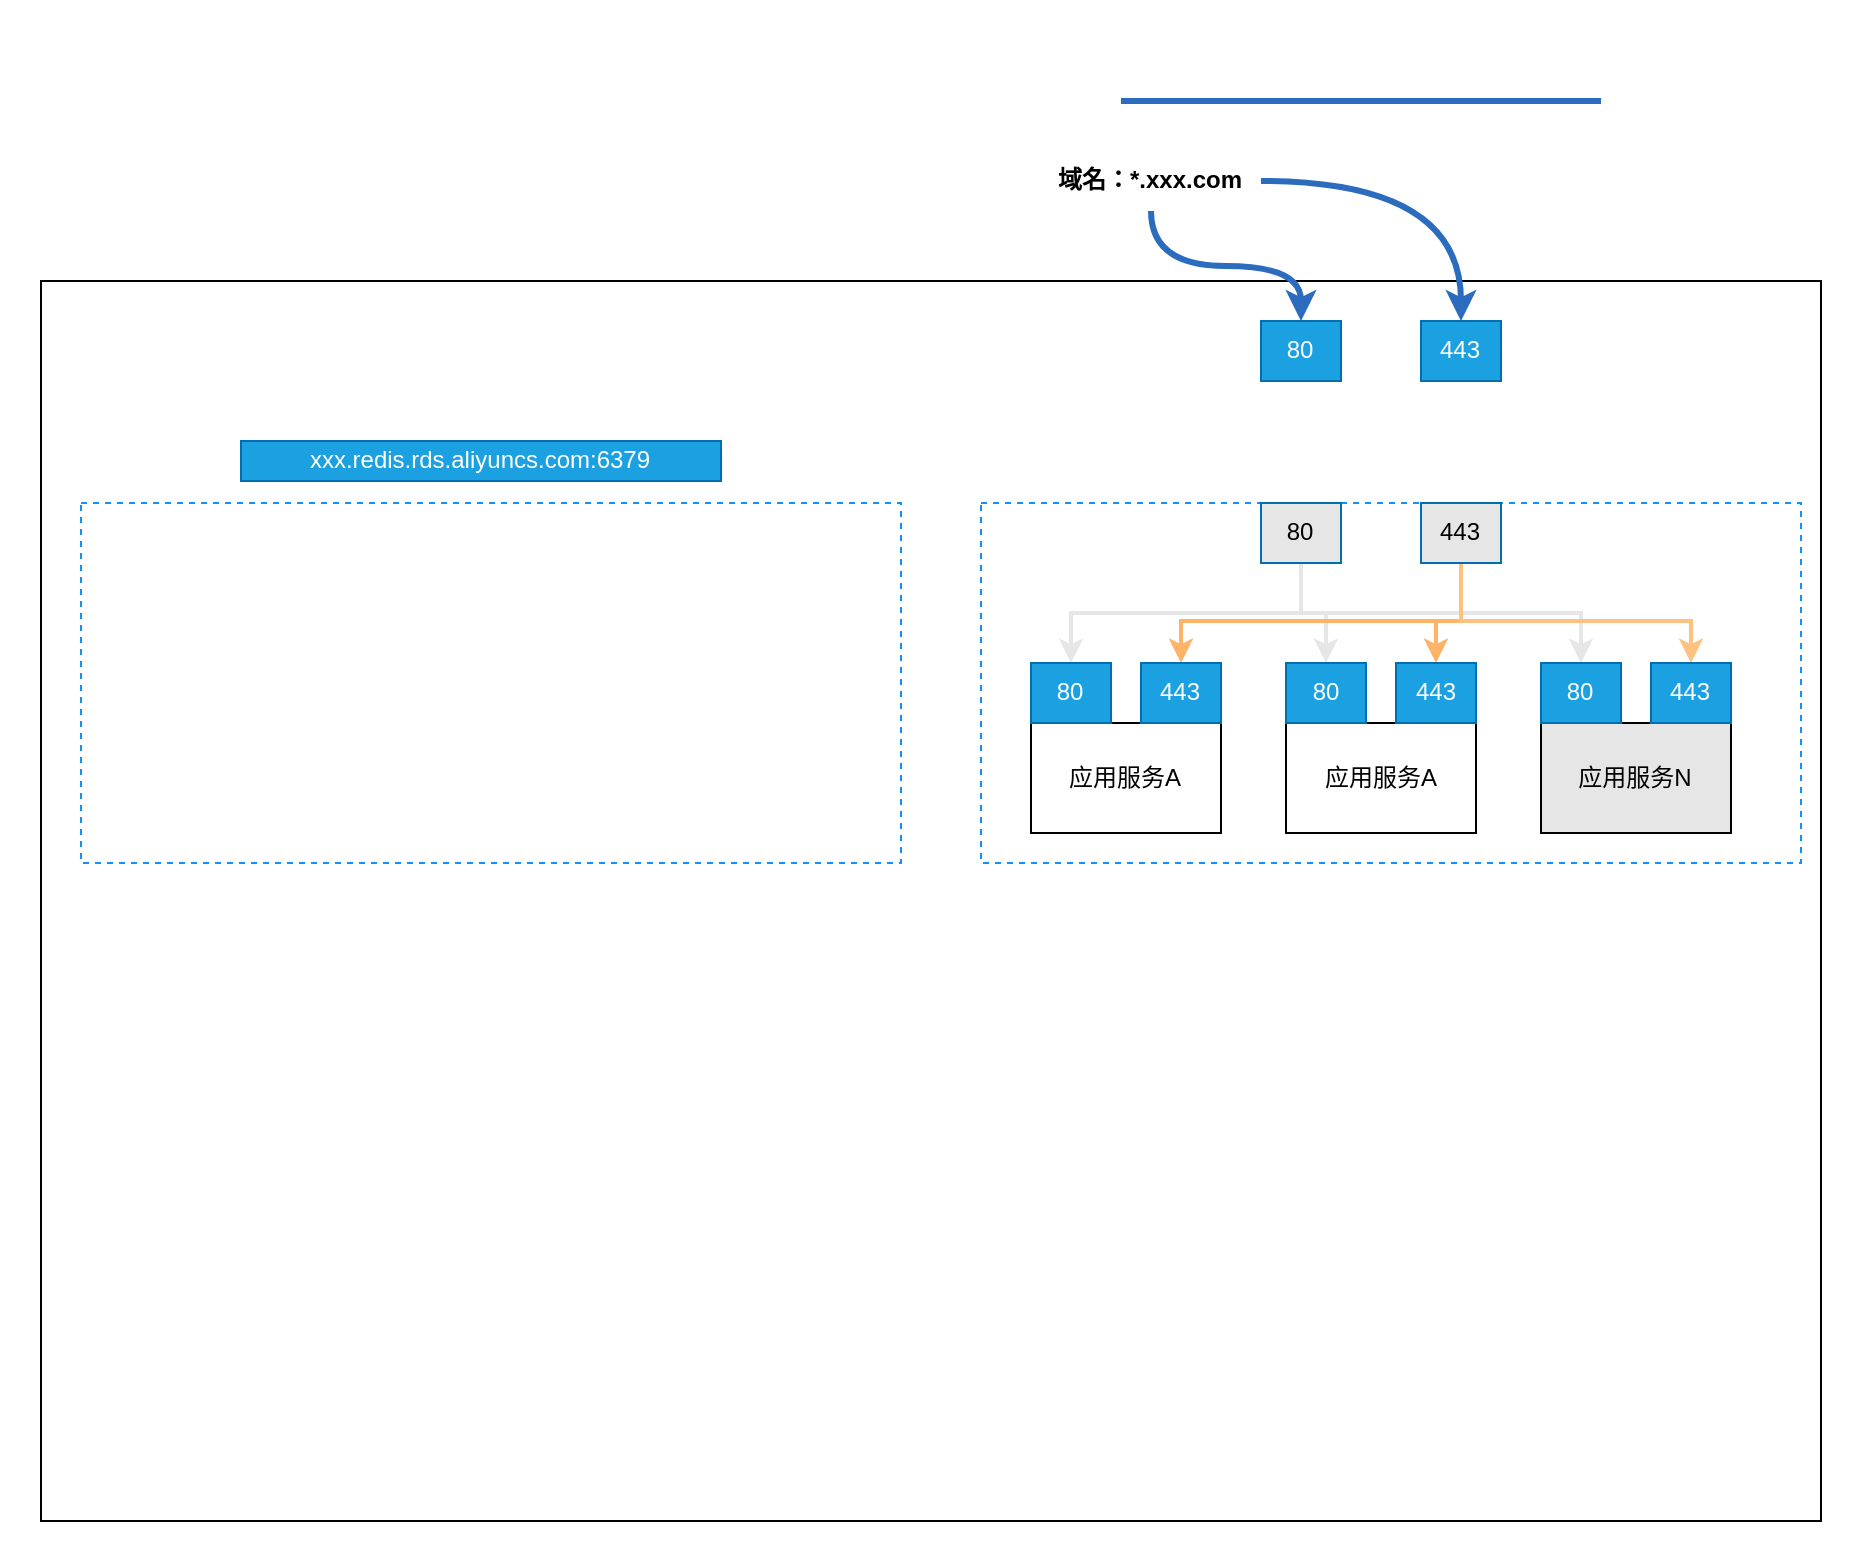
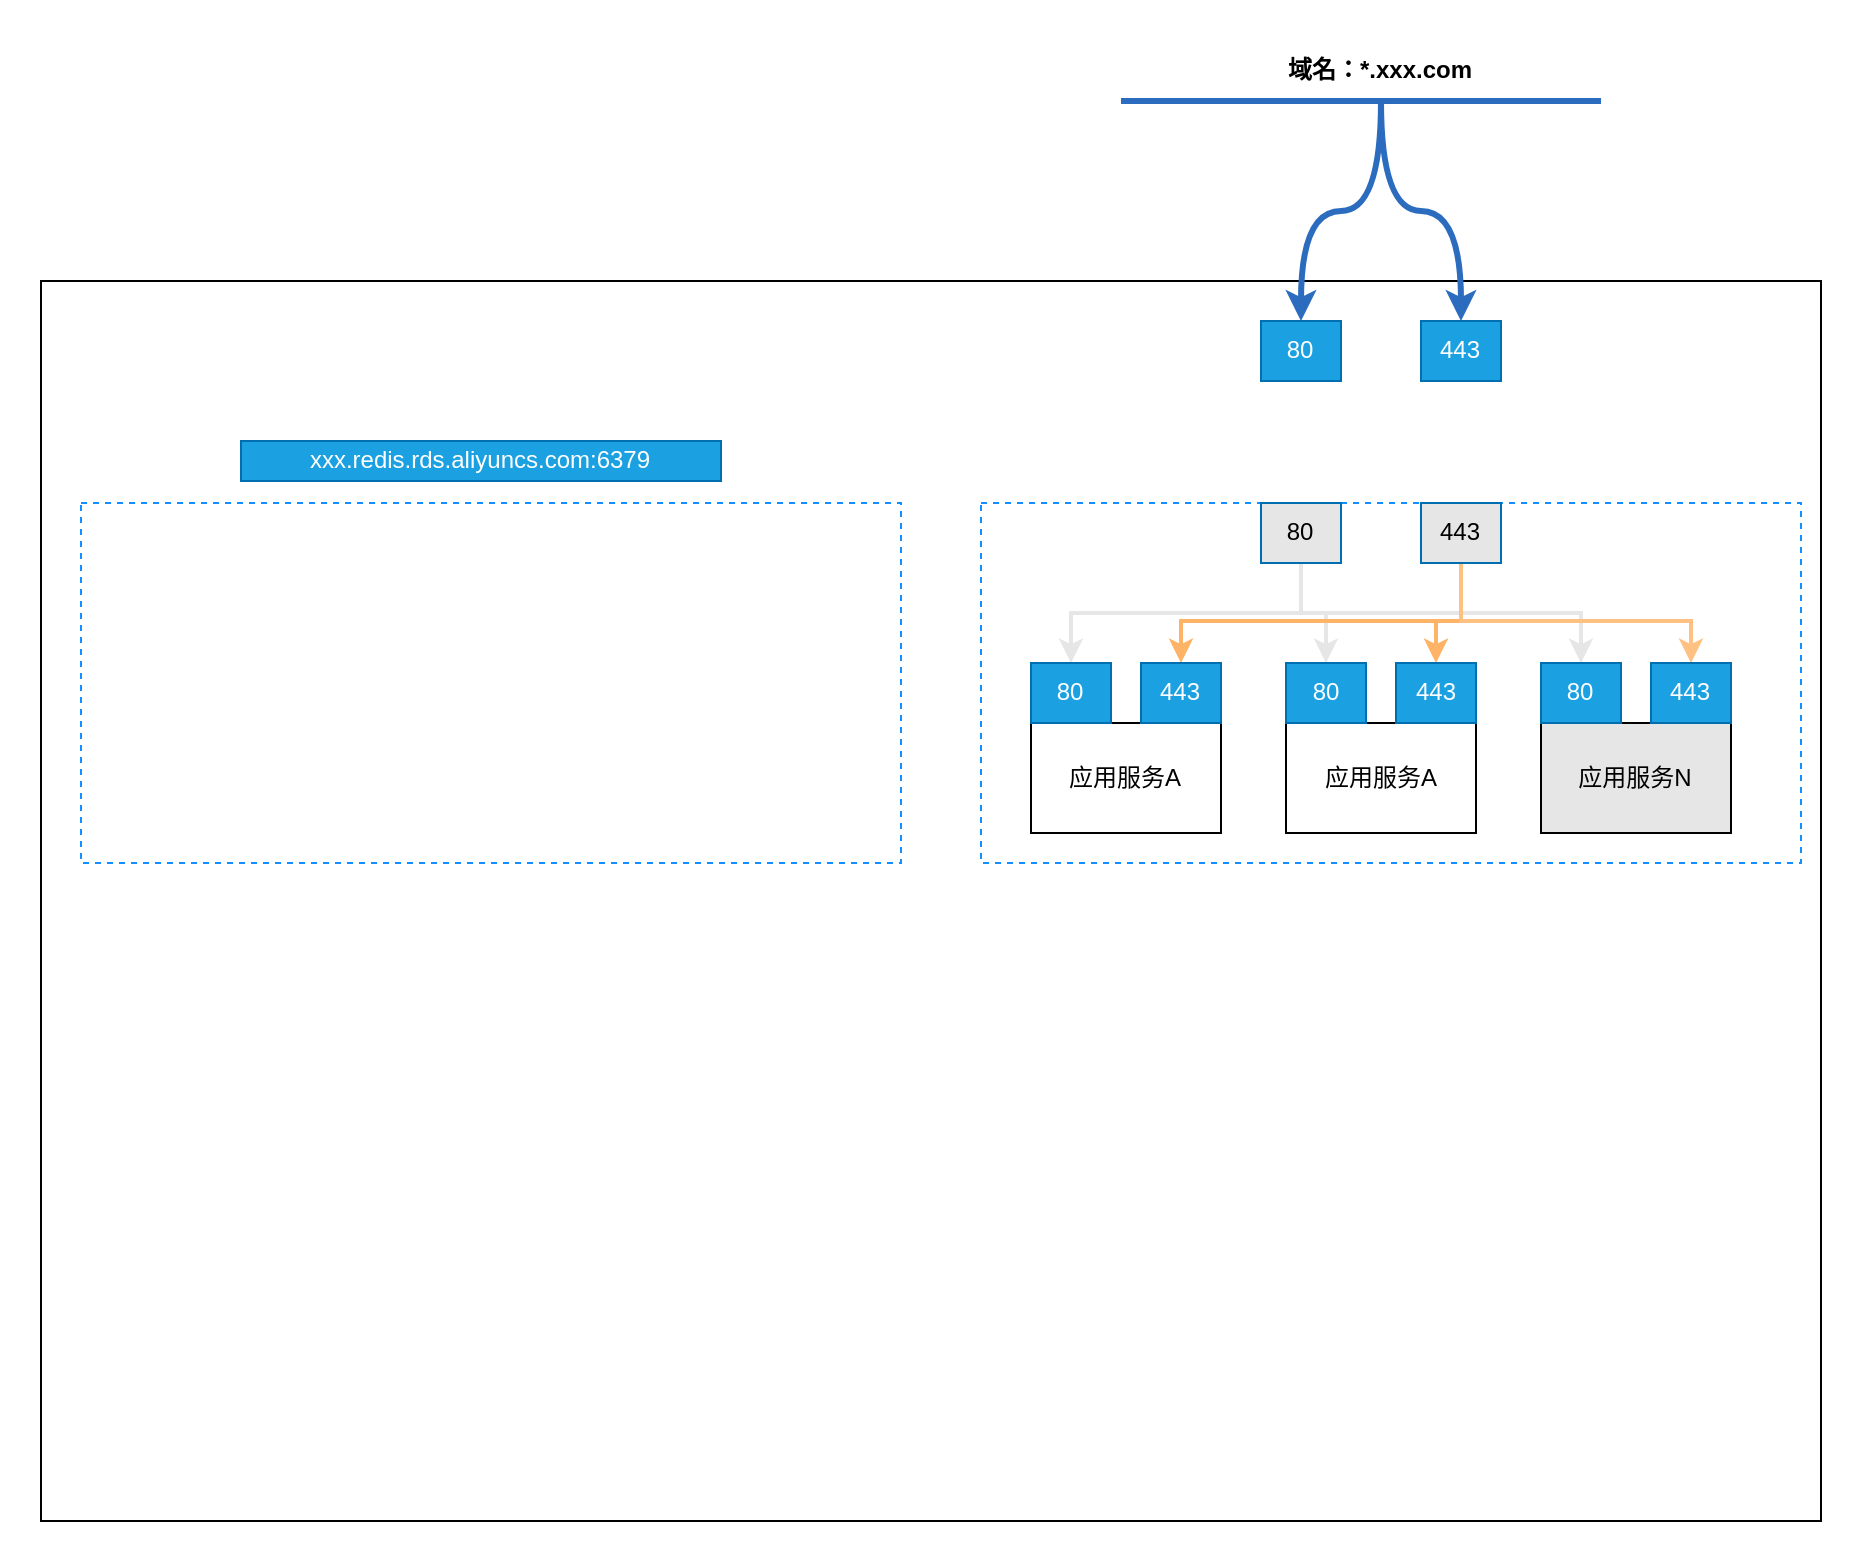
node "域名：*.xxx.com": moved (1151, 181) -> (1381, 71)
